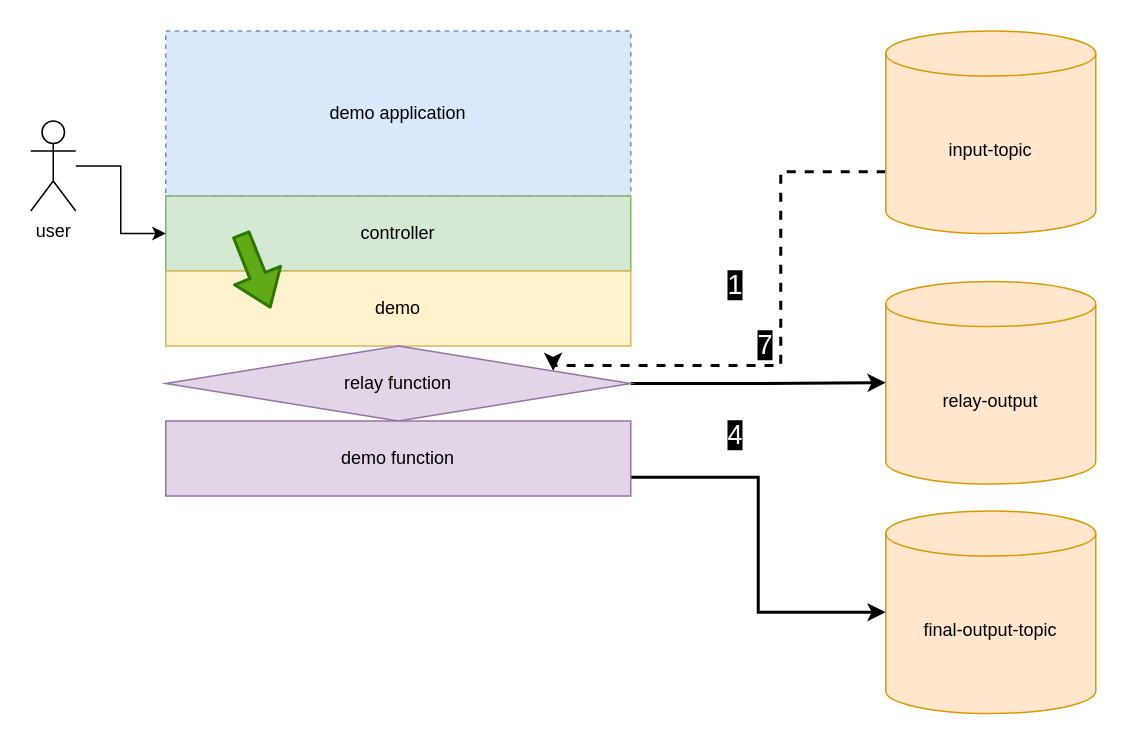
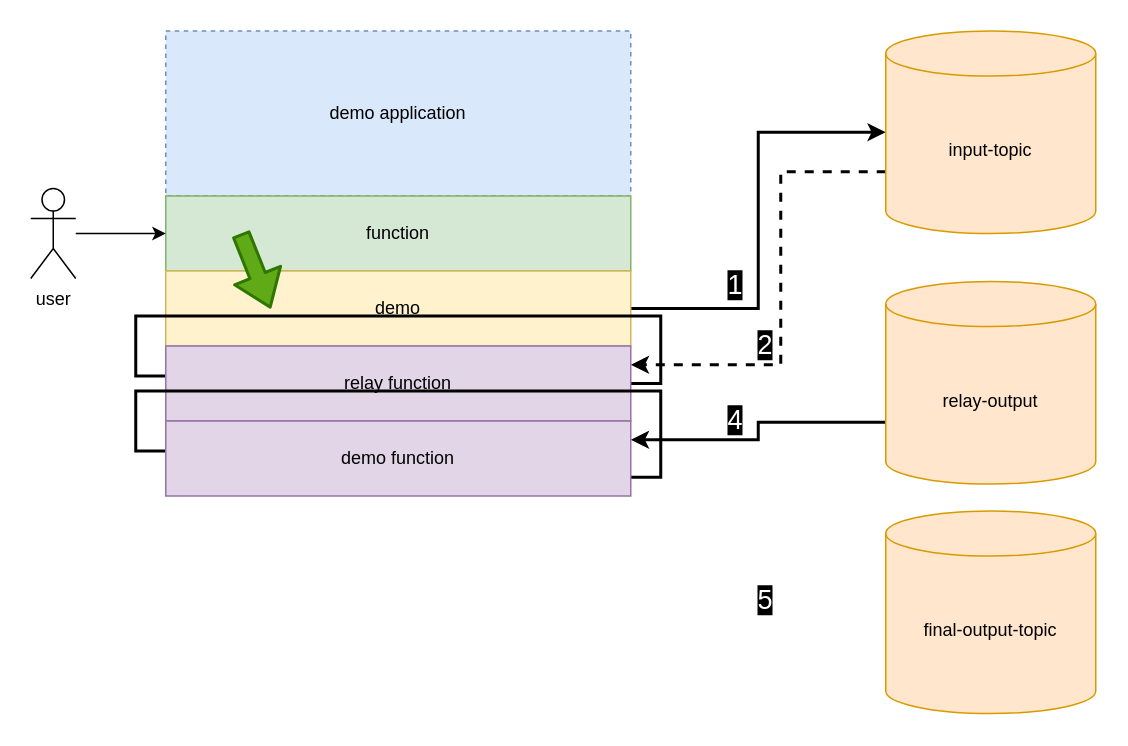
node "user": moved (53, 166) -> (53, 233)
edge "demo" -> "input-topic": added
node "controller": label "controller" -> "function"
node "7": label "7" -> "2"
node "relay function": shape diamond -> rectangle
edge "relay function" -> "relay-output": now "relay function" -> "demo"
edge "relay-output" -> "demo function": added
node "4": moved (736, 436) -> (736, 421)
edge "demo function" -> "final-output-topic": now "demo function" -> "relay function"
node "5": added
